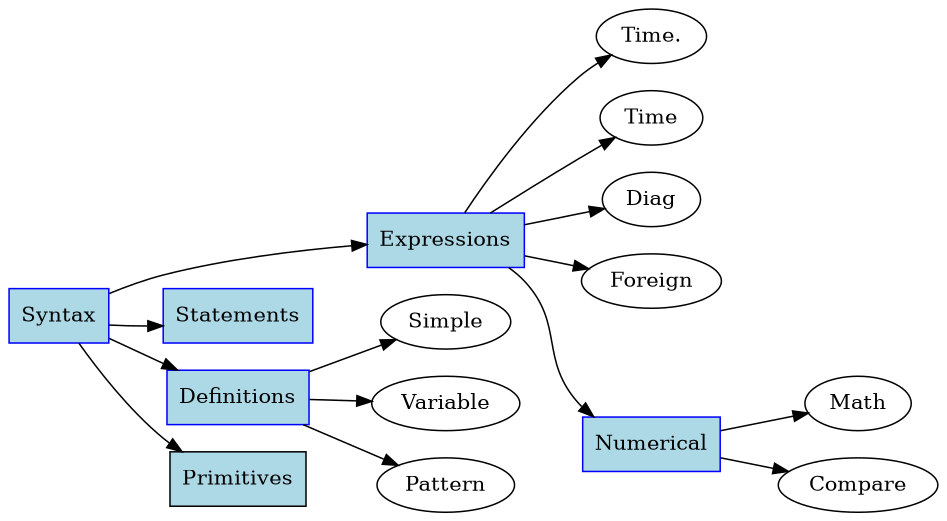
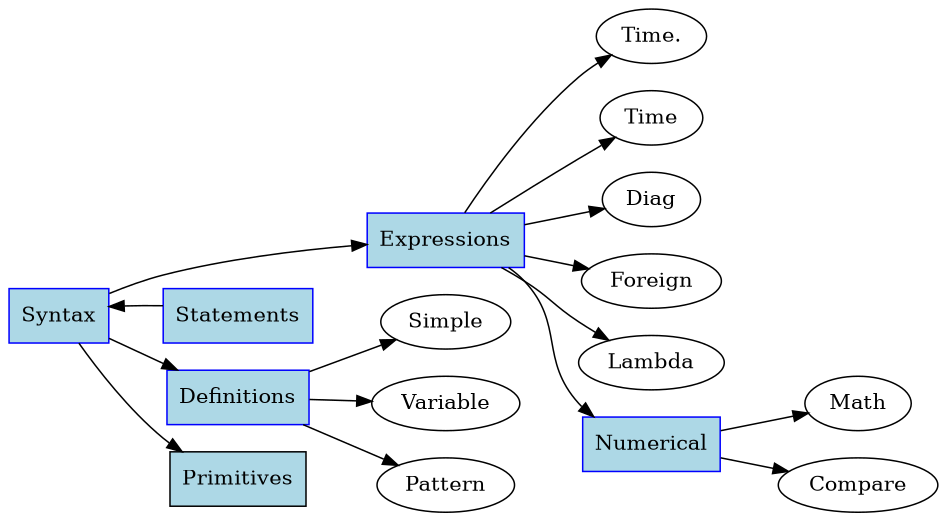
edge "Syntax" -> "Statements": reversed
node "Lambda": added
